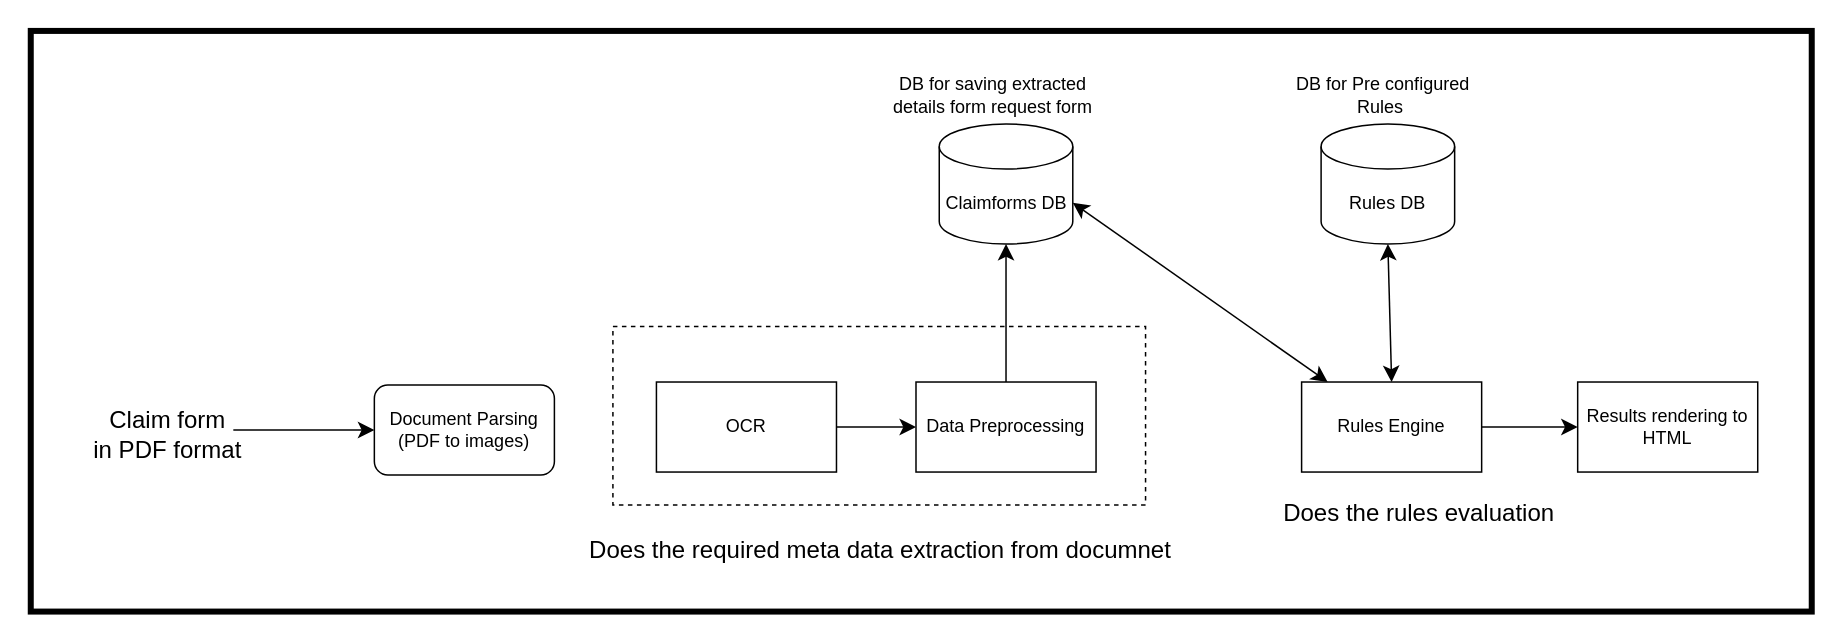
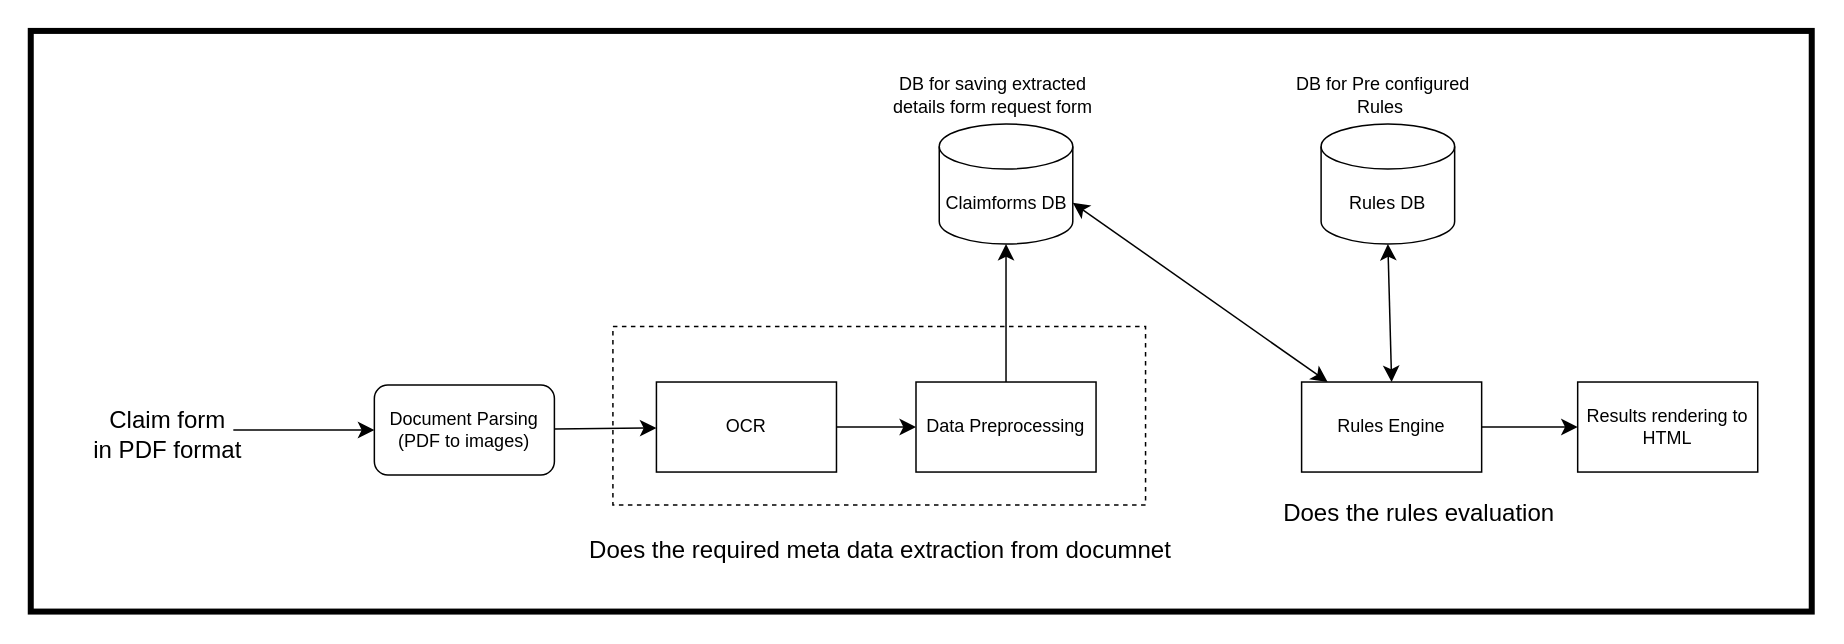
edge "Document Parsing (PDF to images)" -> "OCR": added
